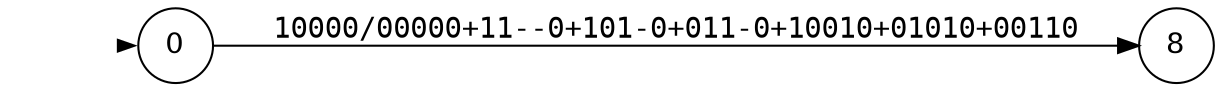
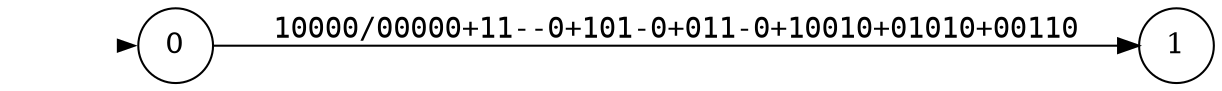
node "8": label "8" -> "1"
